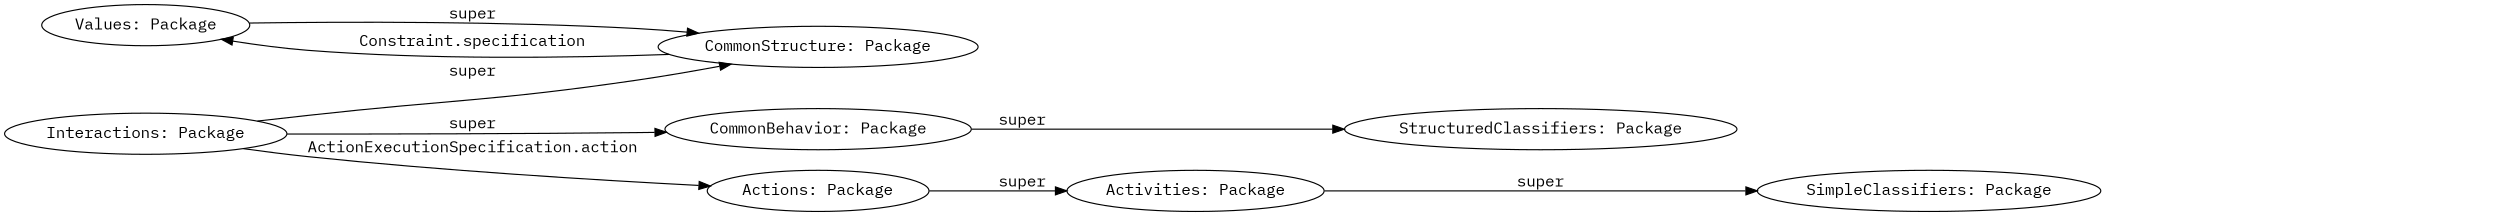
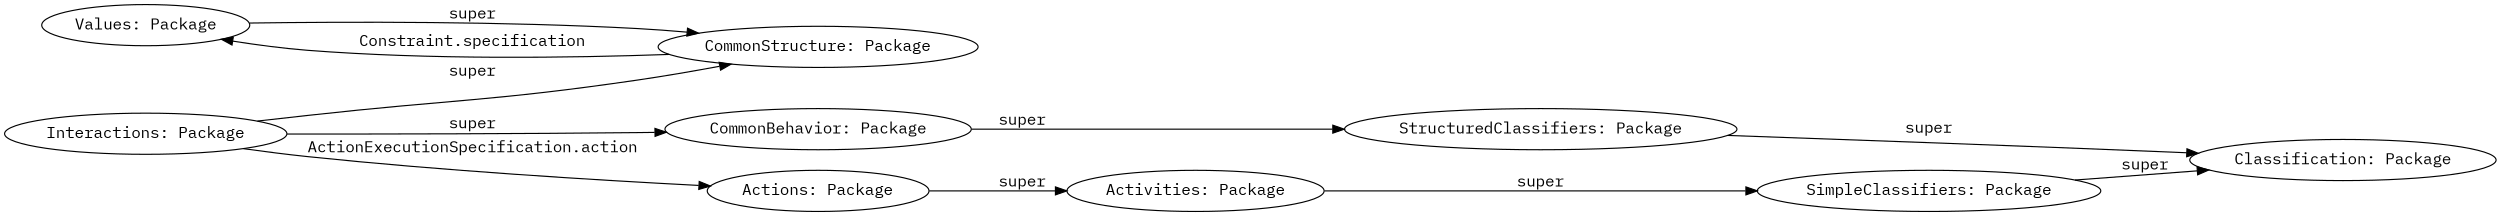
node "Classification: Package": added
